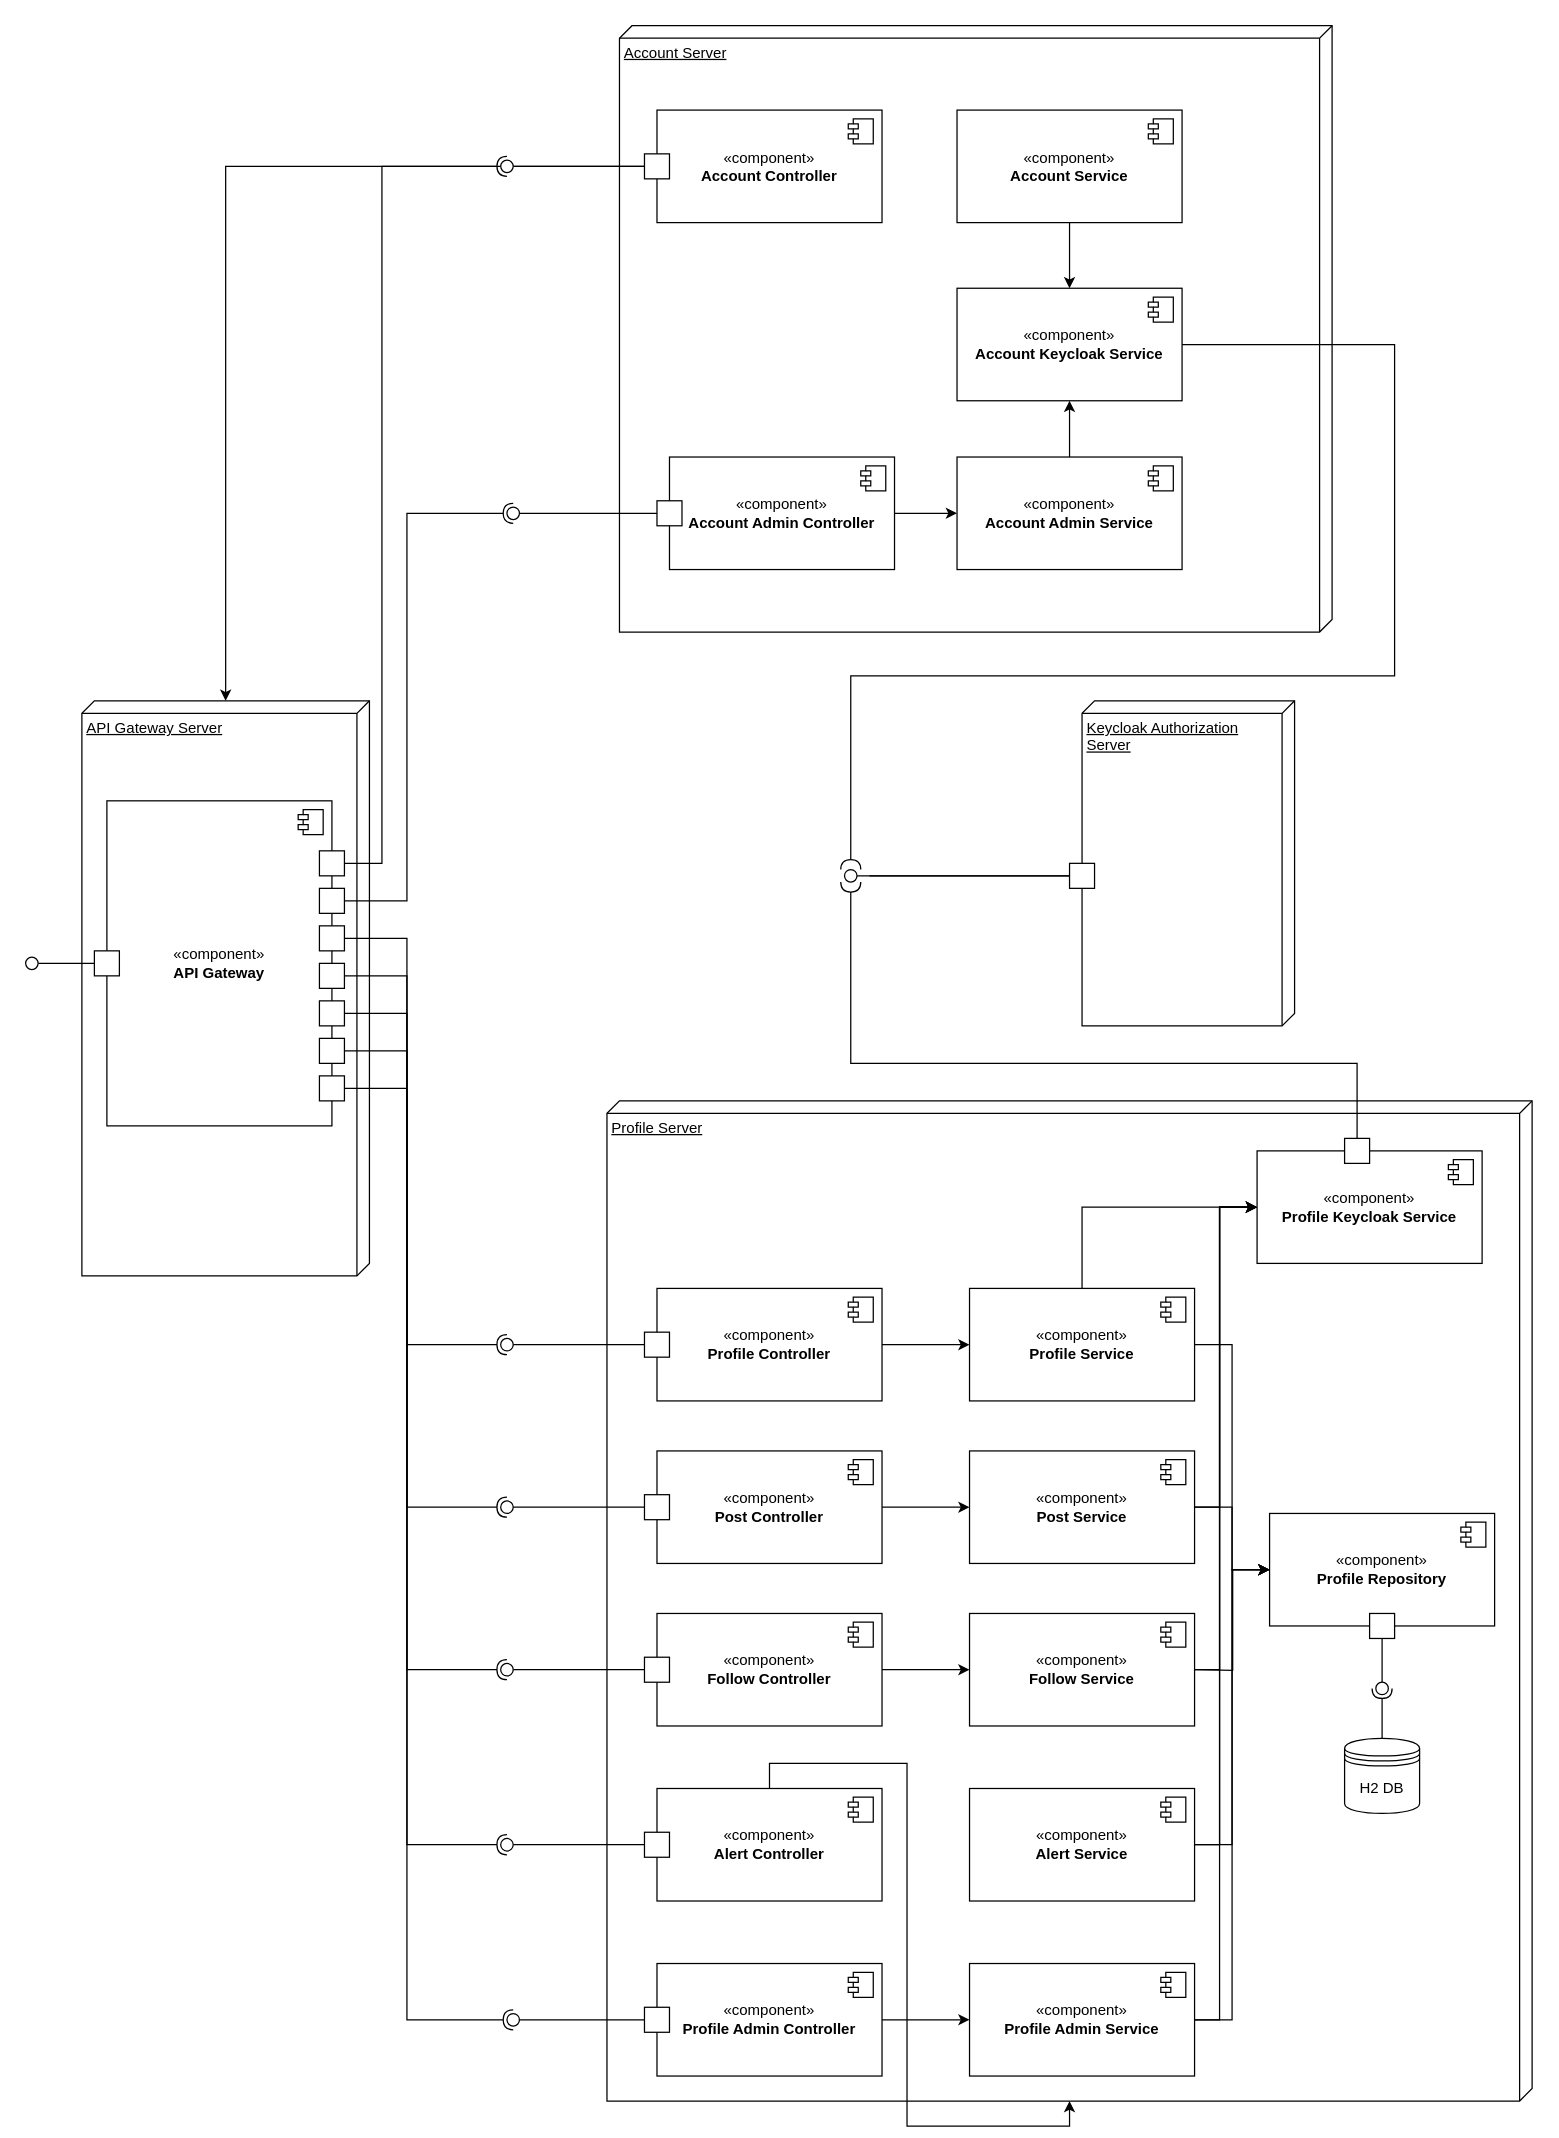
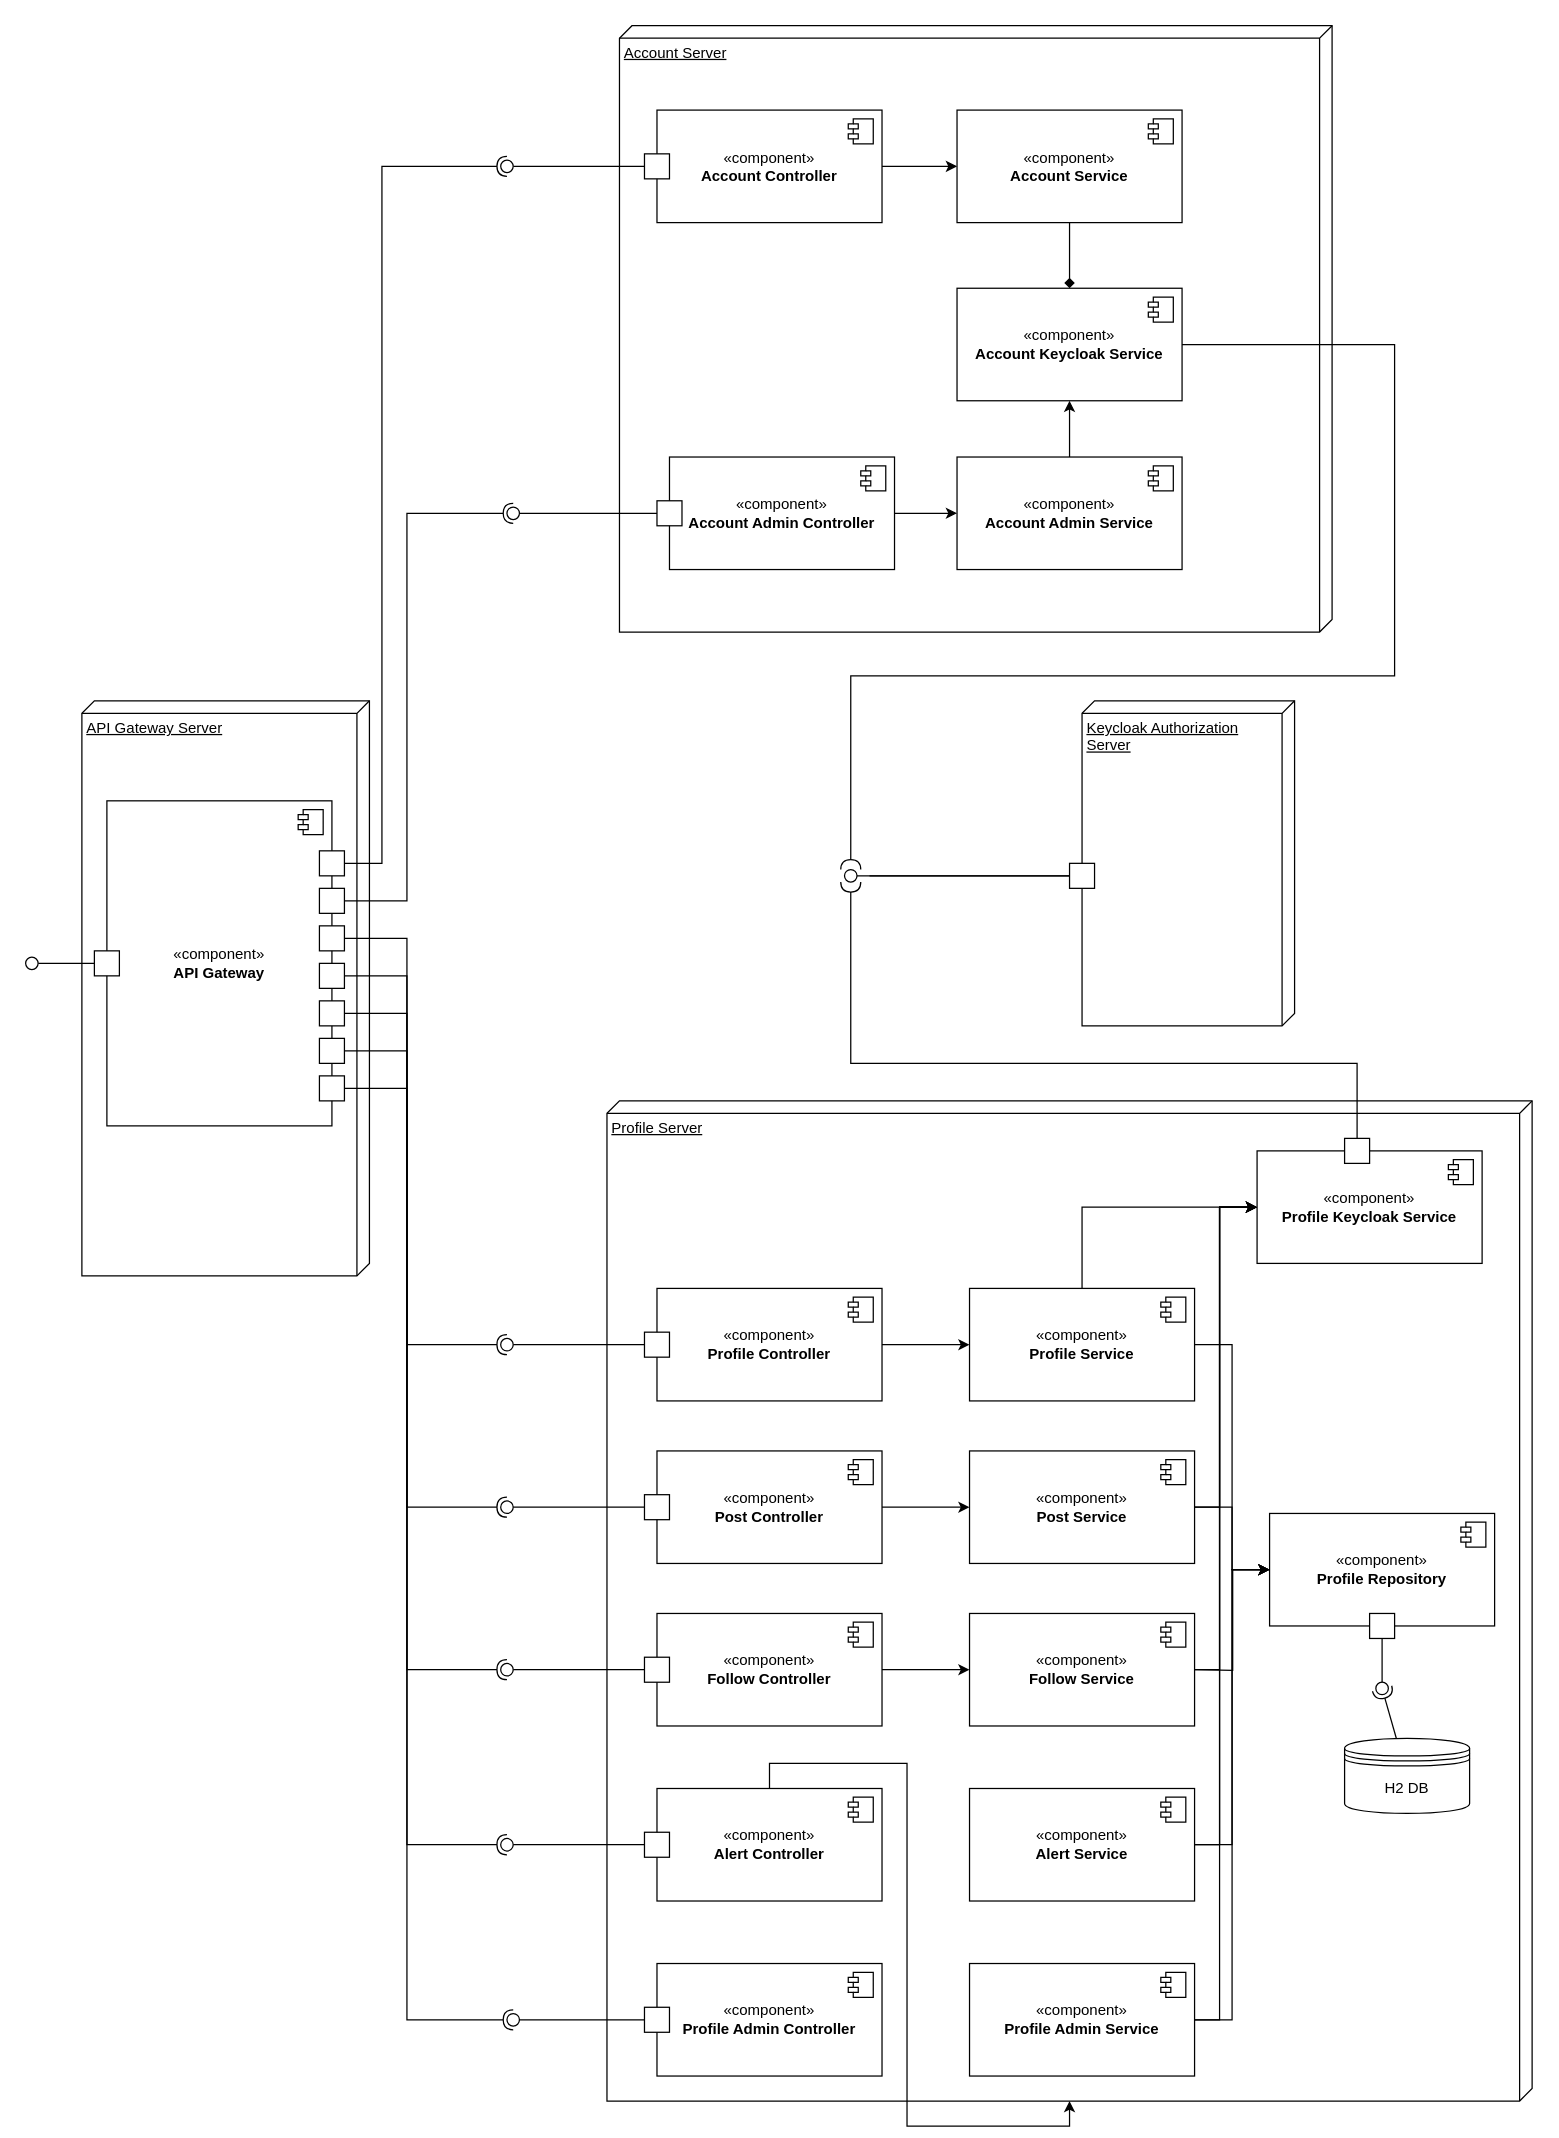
edge "«component» Account Service" -> "«component» Account Keycloak Service": arrowhead classic -> diamond
edge "«component» Account Controller" -> "API Gateway Server": now "«component» Account Controller" -> "«component» Account Service"
node "H2 DB": size 75x75 -> 125x75
edge "«component» Profile Admin Controller" -> "«component» Profile Admin Service": removed
